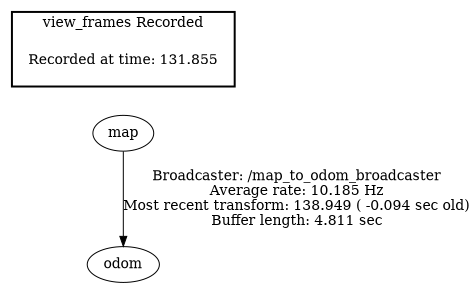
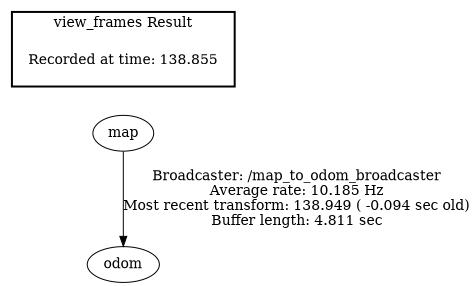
cluster "view_frames Recorded": label "view_frames Recorded" -> "view_frames Result"
node "Recorded at time: 131.855": label "Recorded at time: 131.855" -> "Recorded at time: 138.855"
